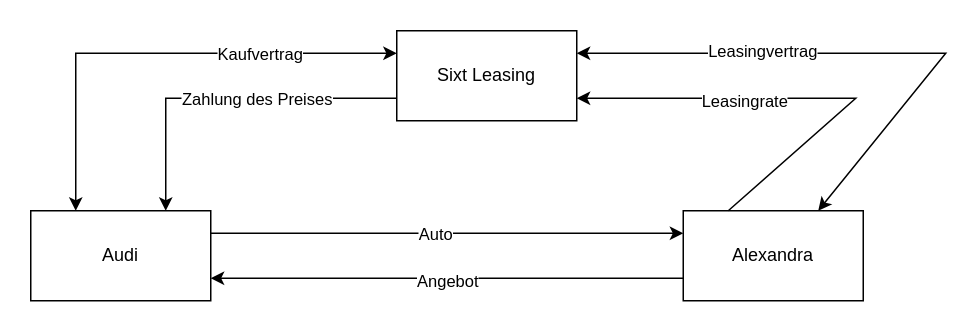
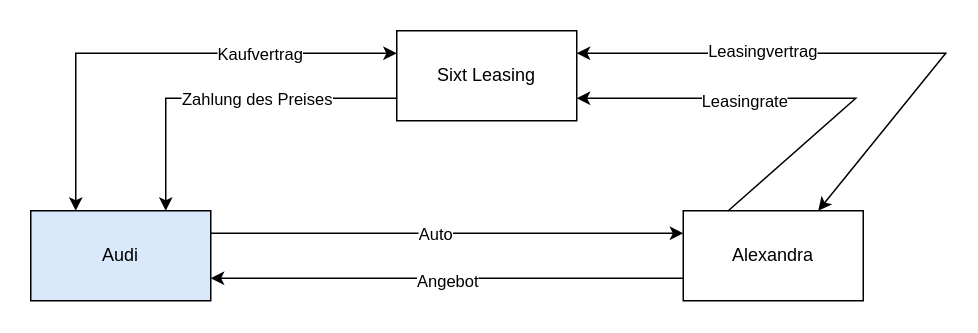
node "Audi": fillcolor #ffffff -> #dae8fc
